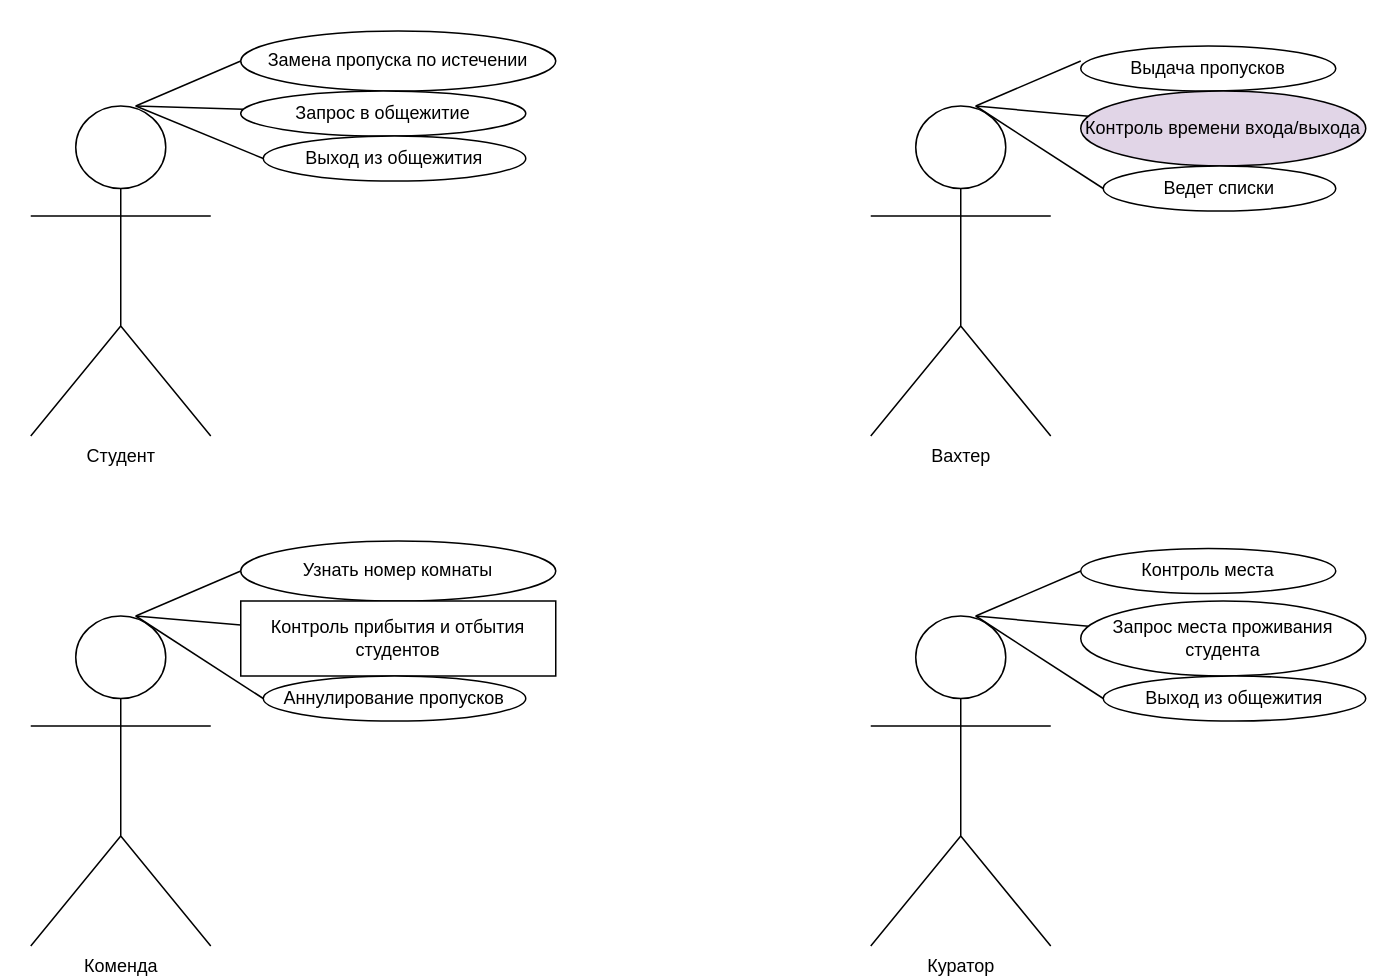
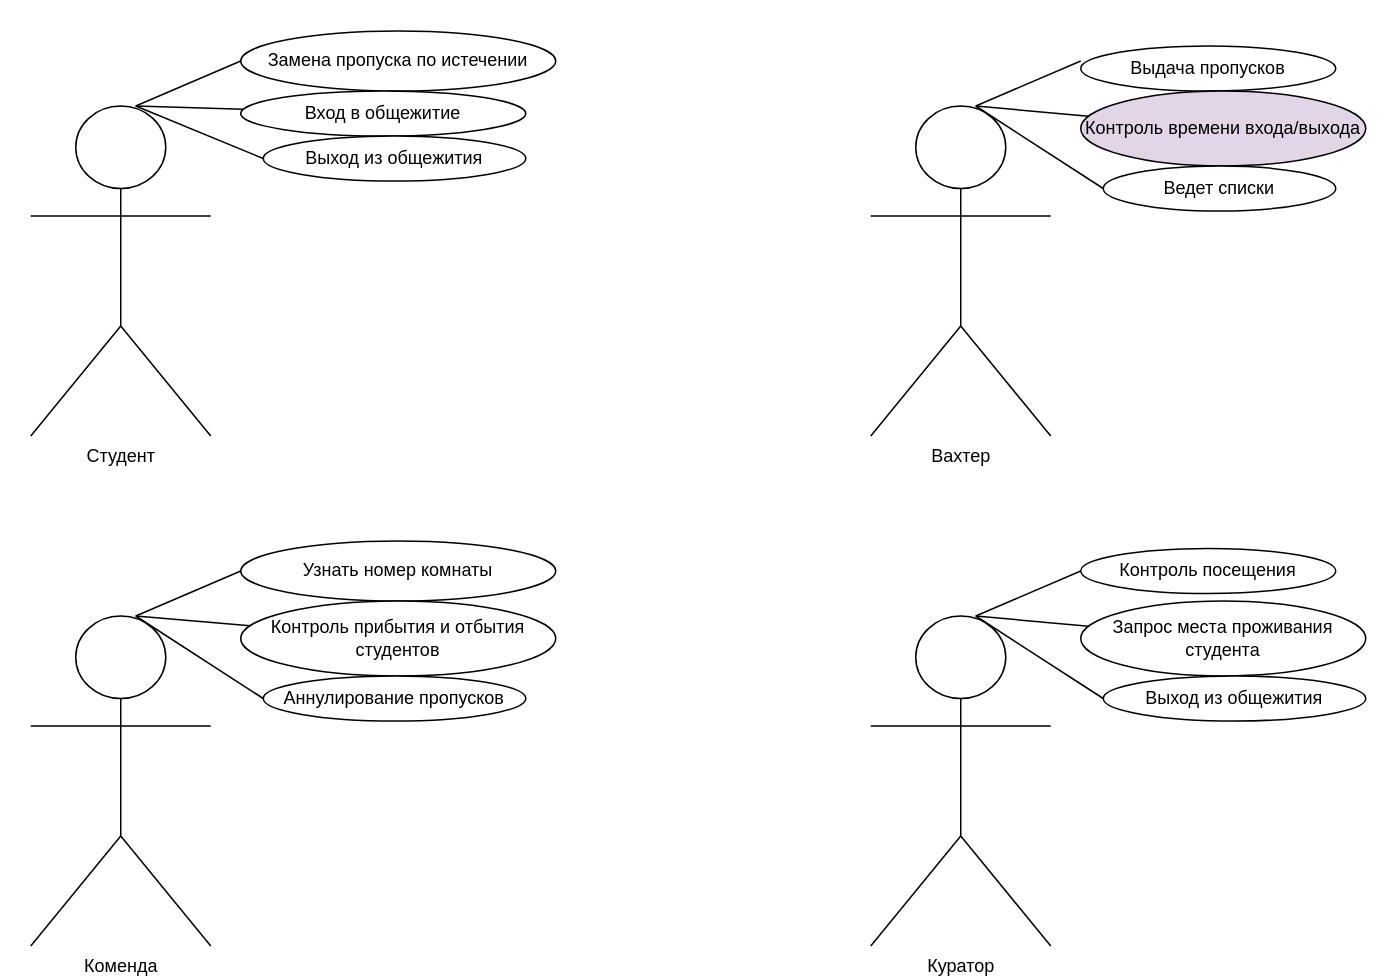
node "Запрос в общежитие": label "Запрос в общежитие" -> "Вход в общежитие"
node "Контроль места": label "Контроль места" -> "Контроль посещения"
node "Контроль прибытия и отбытия студентов": shape rectangle -> ellipse
